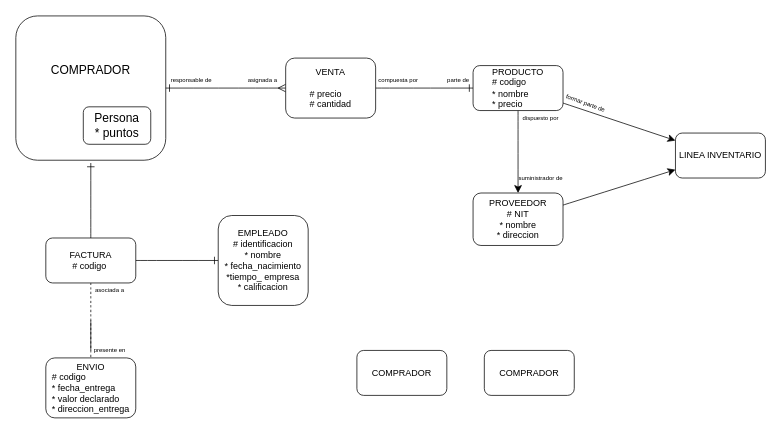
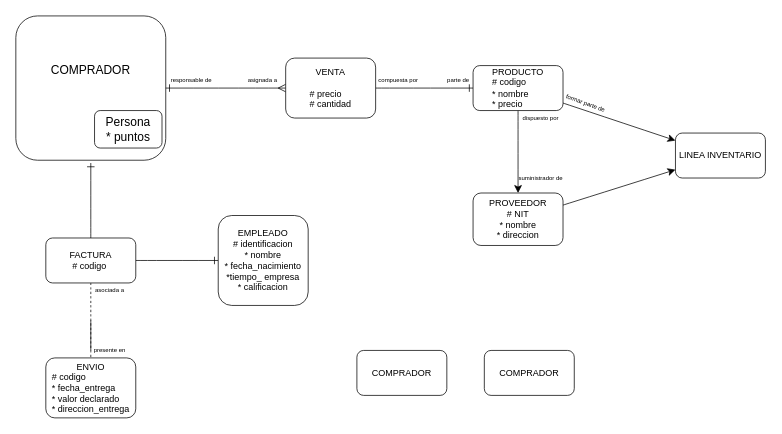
node "Persona * puntos": moved (117, 126) -> (128, 129)
